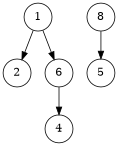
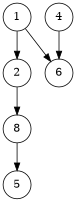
edge "2" -> "8": added
edge "6" -> "4": reversed
